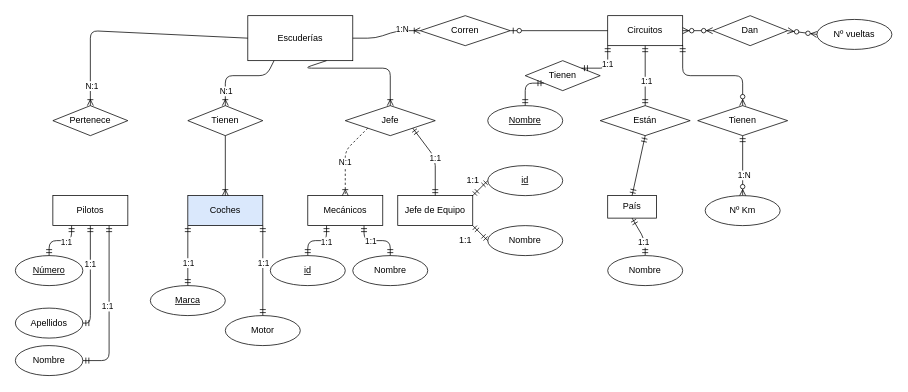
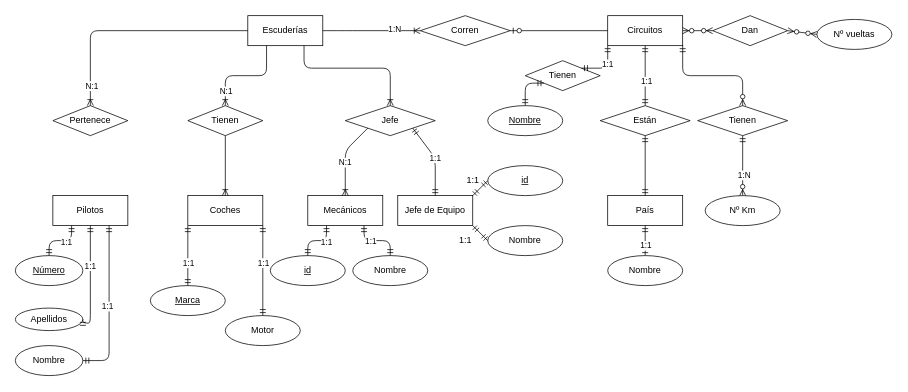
node "Escuderías": size 105x45 -> 75x30
edge "Jefe" -> "Mecánicos": style dashed -> solid
node "País": size 49x23 -> 75x30
node "Coches": fillcolor #dae8fc -> #ffffff
node "Apellidos": size 68x30 -> 68x23
